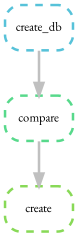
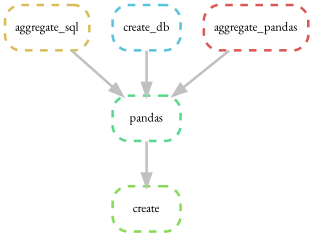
node "aggregate_sql": added
node "aggregate_pandas": added
node "compare": label "compare" -> "pandas"
